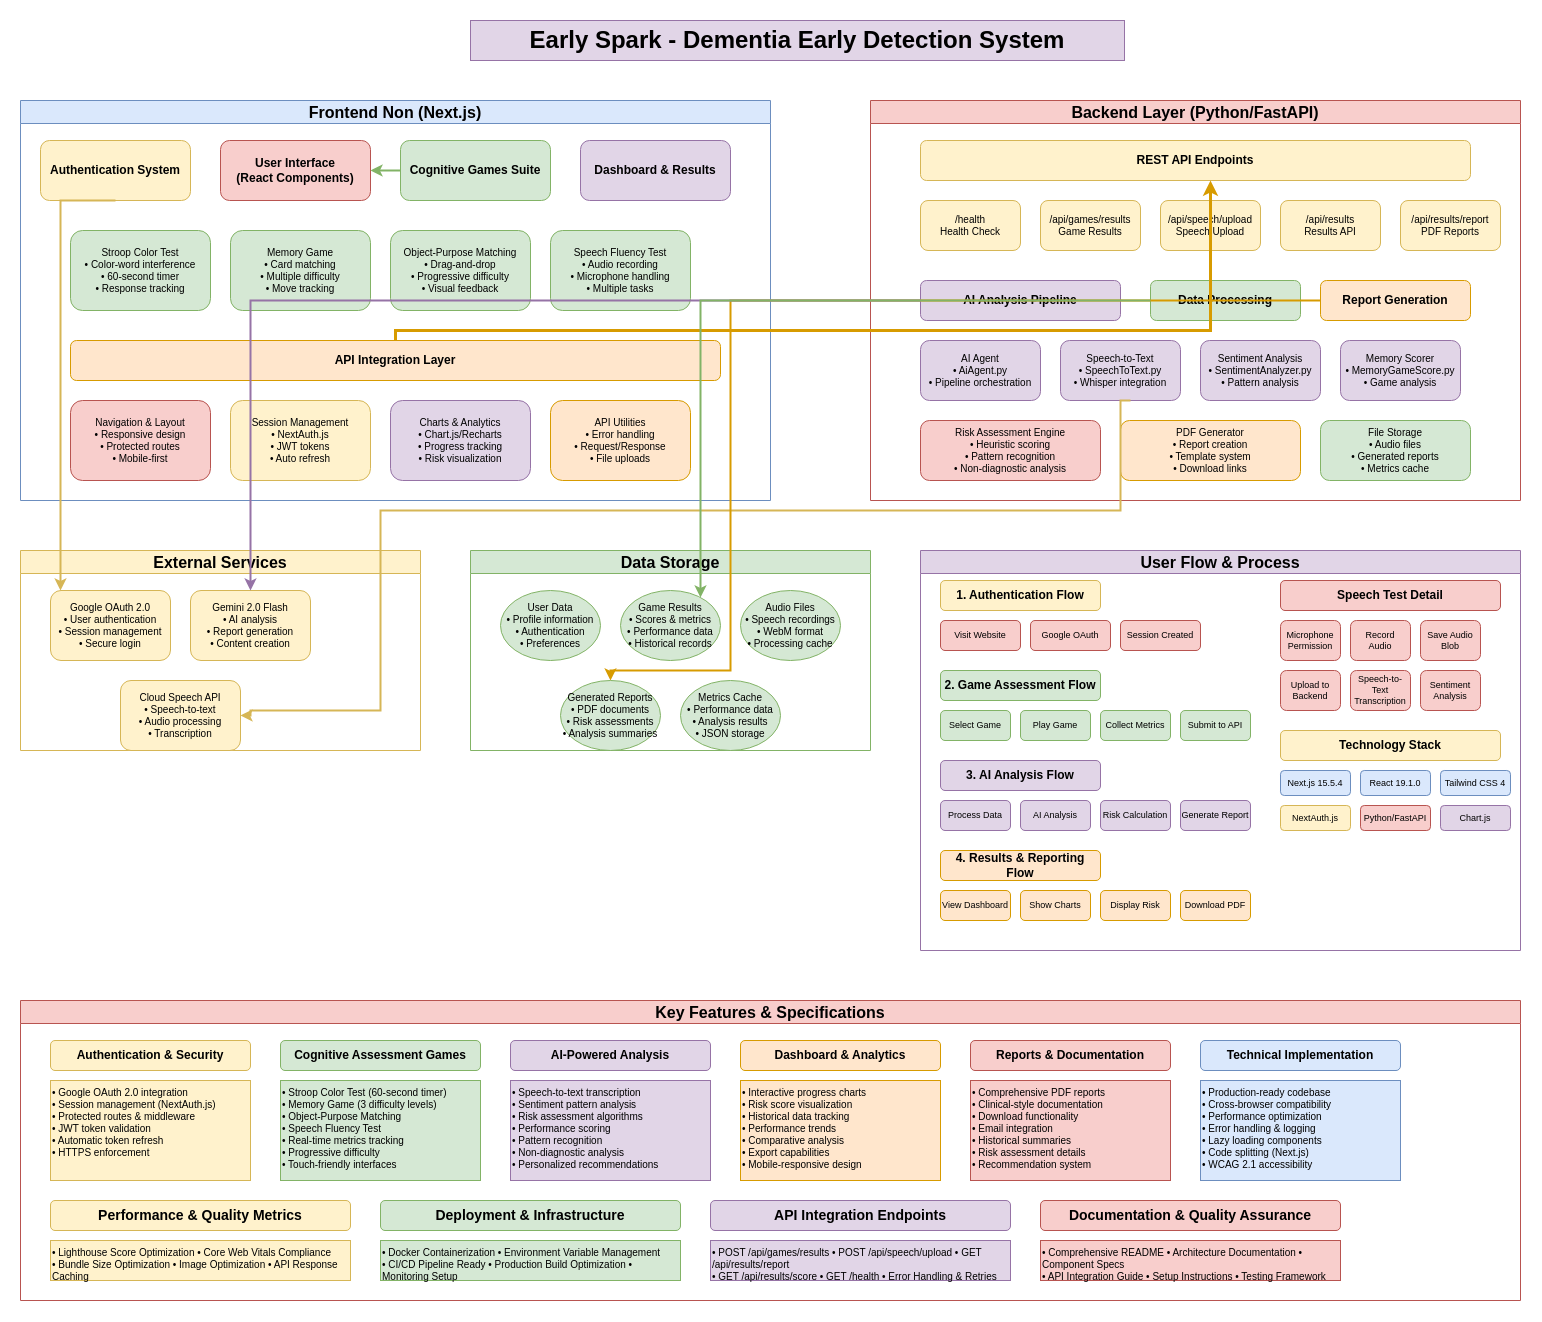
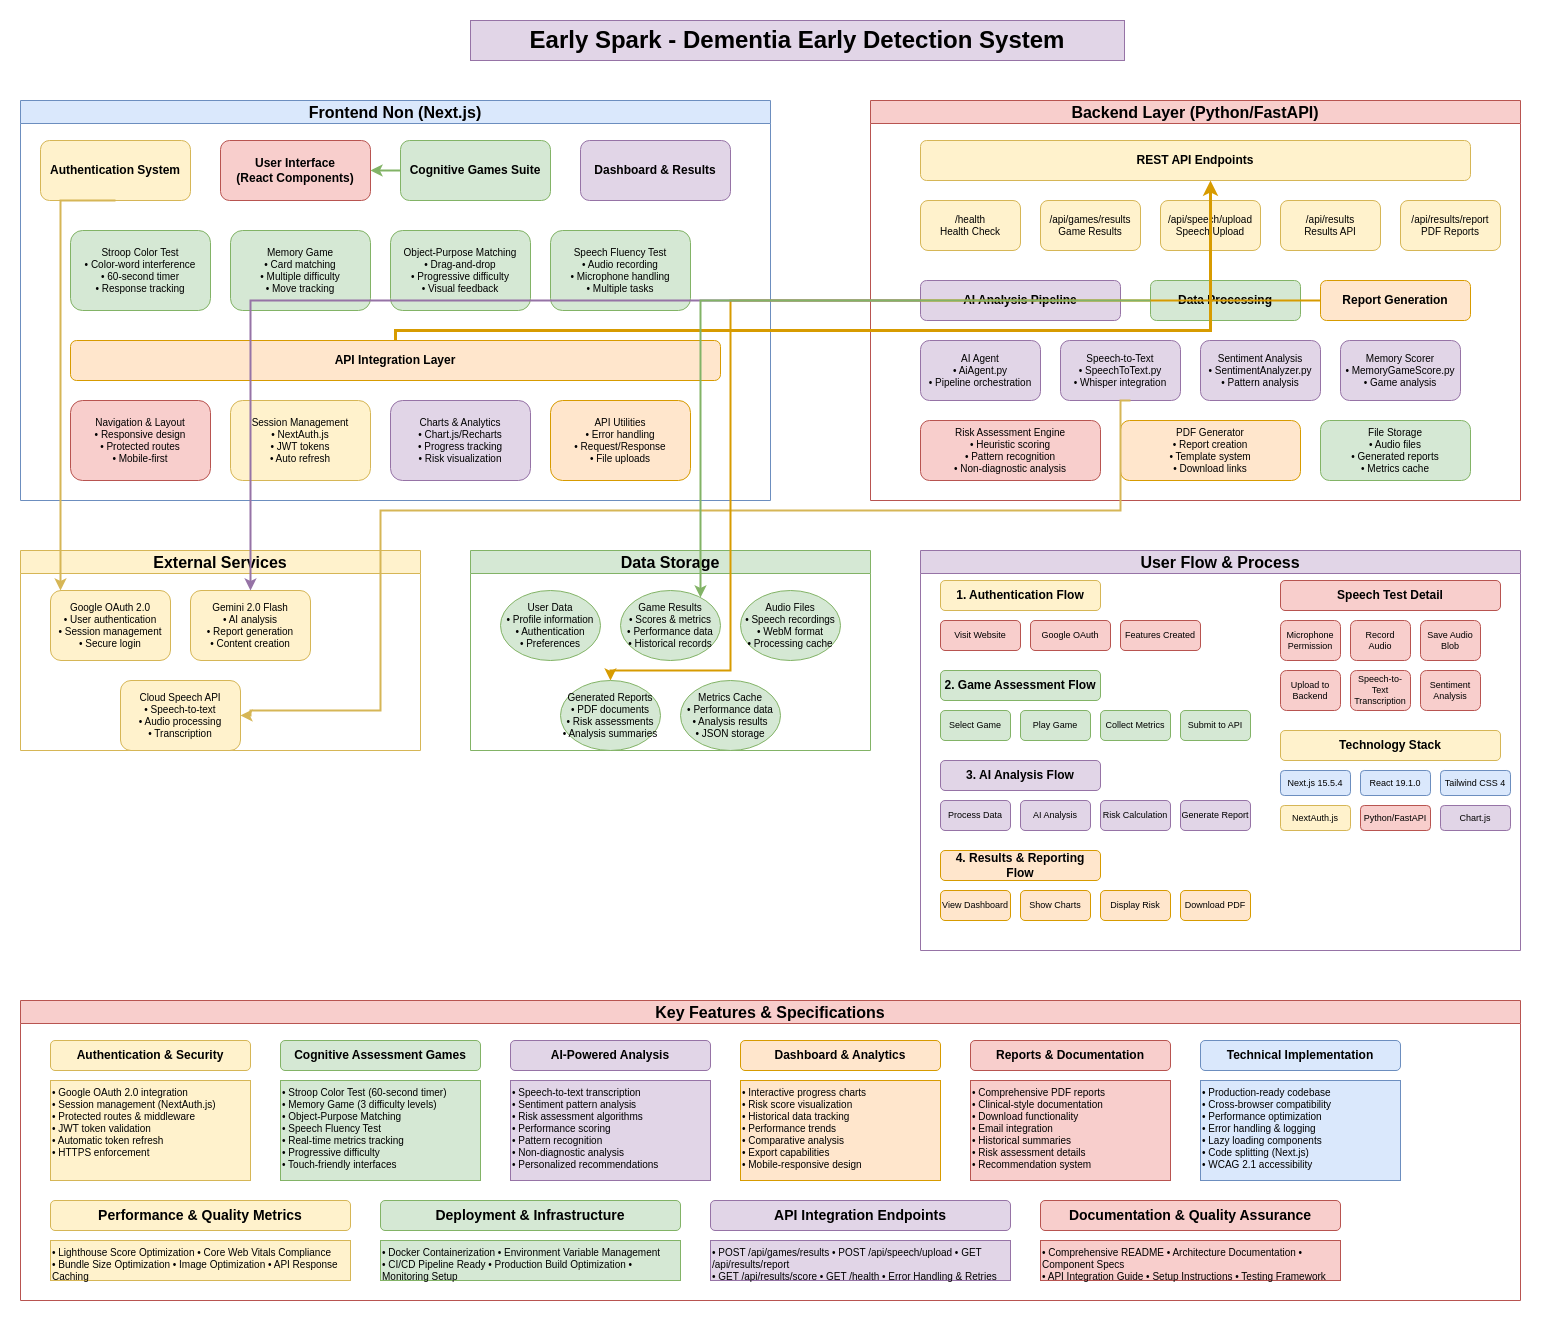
node "Session Created": label "Session Created" -> "Features Created"
